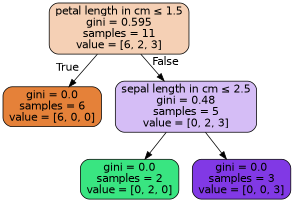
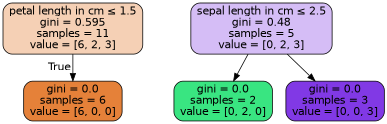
edge "petal length in cm ≤ 1.5" -> "sepal length in cm ≤ 2.5": removed
